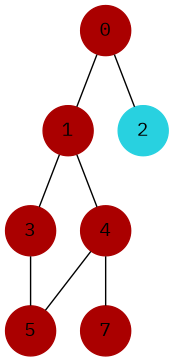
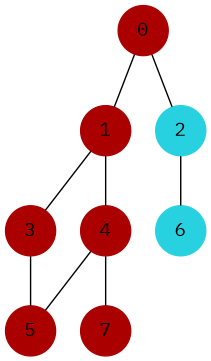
node "6": added
